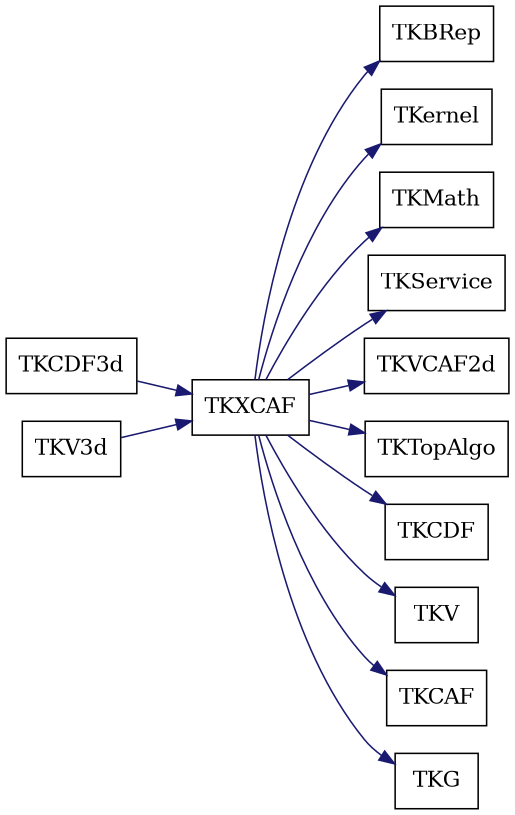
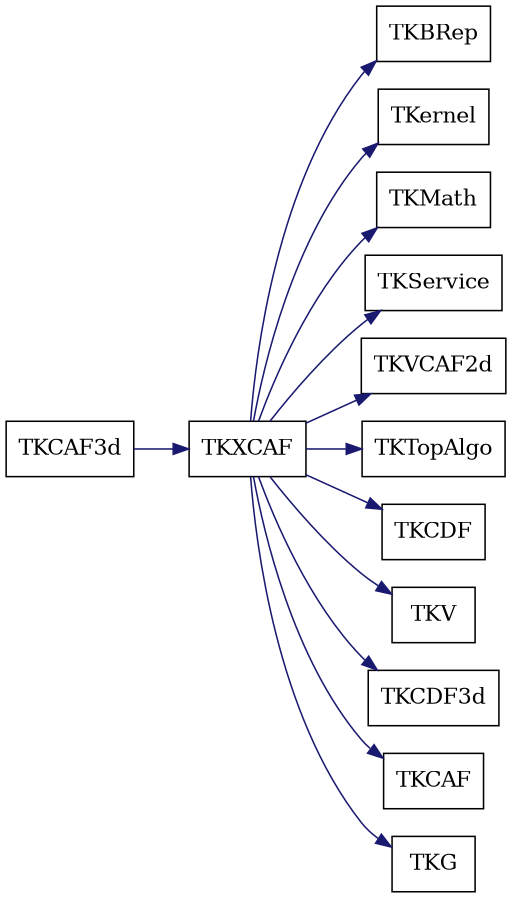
edge "TKCDF3d" -> "TKXCAF": reversed
node "TKV3d": label "TKV3d" -> "TKCAF3d"
